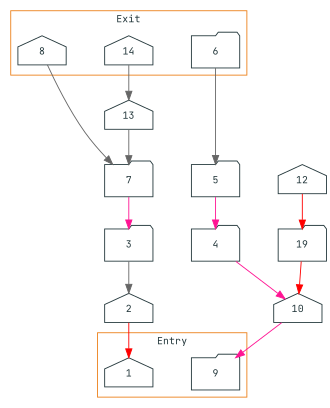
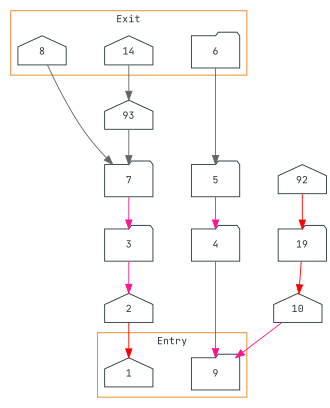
node "13": label "13" -> "93"
node "12": label "12" -> "92"
edge "3" -> "2": color gray40 -> deeppink
edge "4" -> "10": now "4" -> "9"
